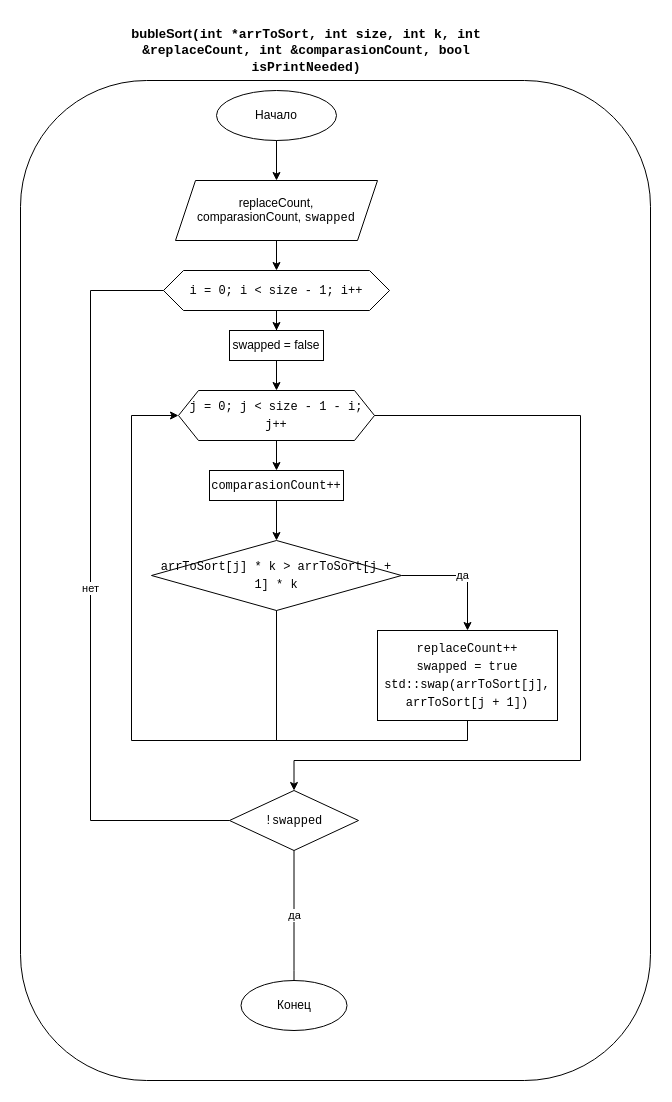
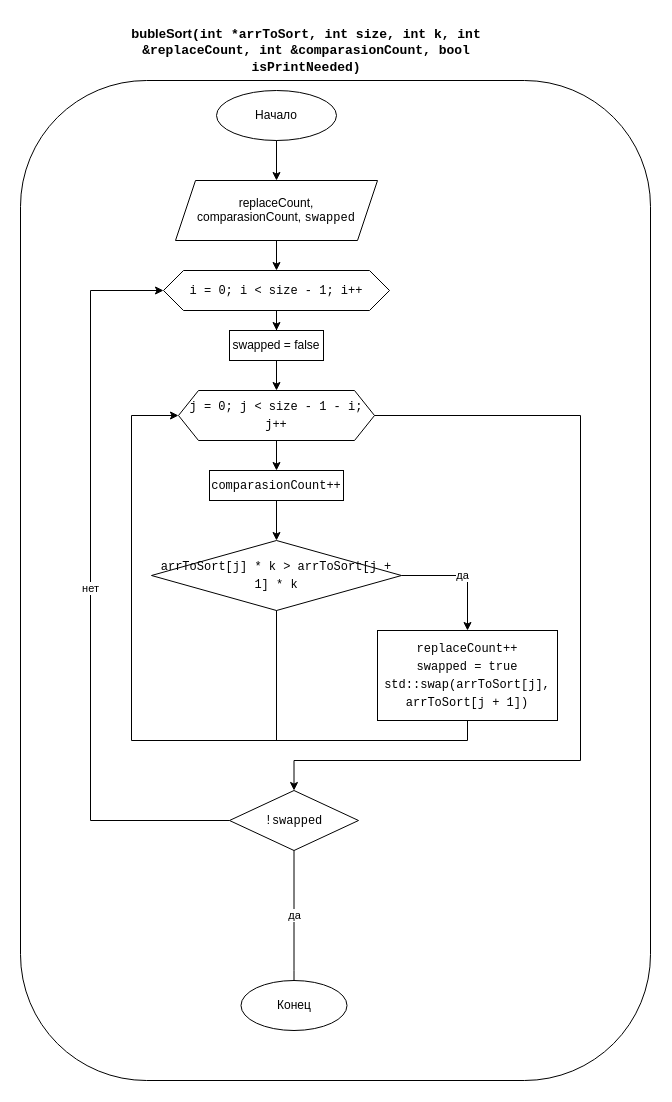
edge "i = 0; i < size - 1; i++" -- "!swapped": arrowhead none -> classic
